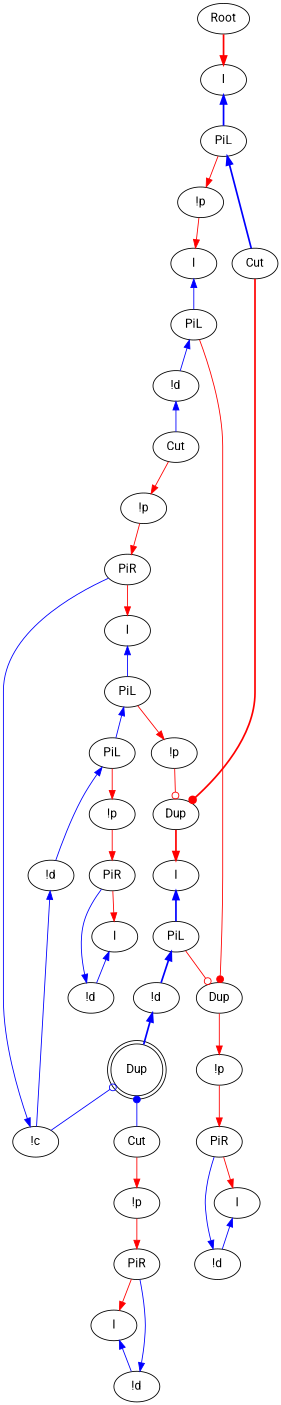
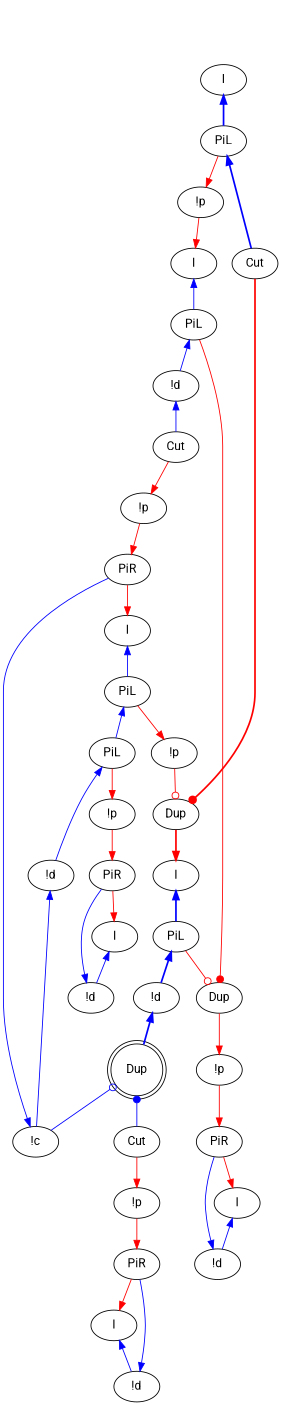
node "Root": removed
